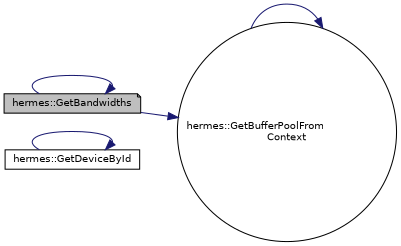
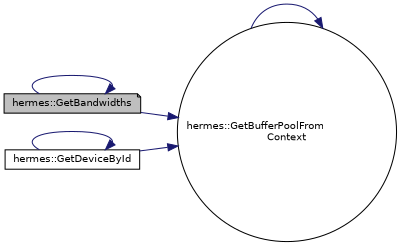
edge "hermes::GetDeviceById" -> "hermes::GetBufferPoolFrom Context": added
